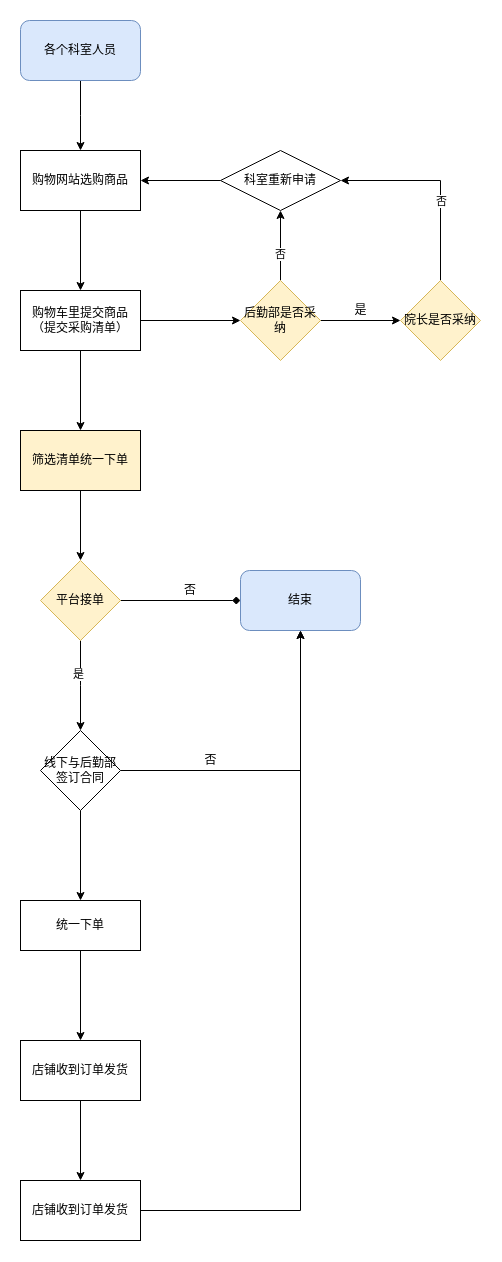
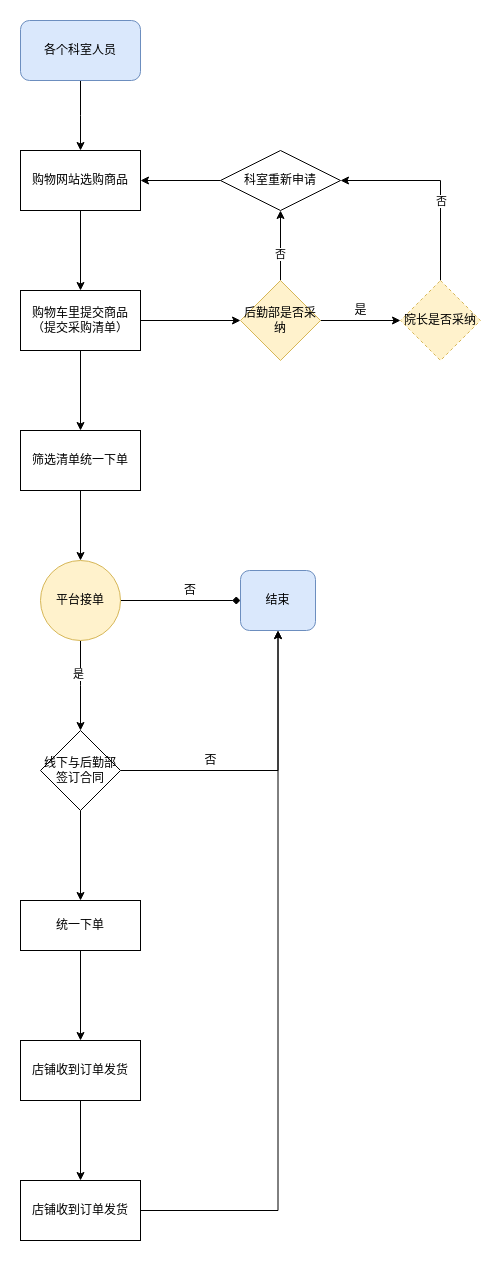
node "院长是否采纳": style solid -> dashed
node "筛选清单统一下单": fillcolor #fff2cc -> #ffffff
node "平台接单": shape diamond -> ellipse
node "结束": size 120x60 -> 75x60
